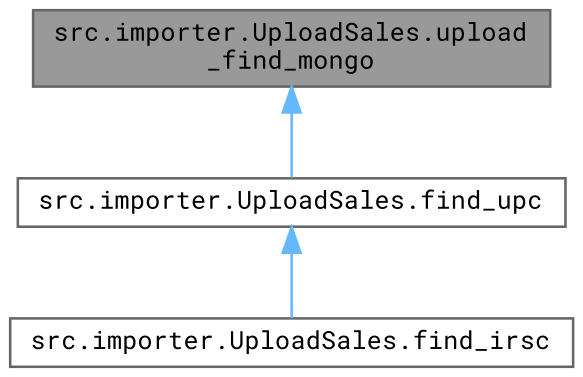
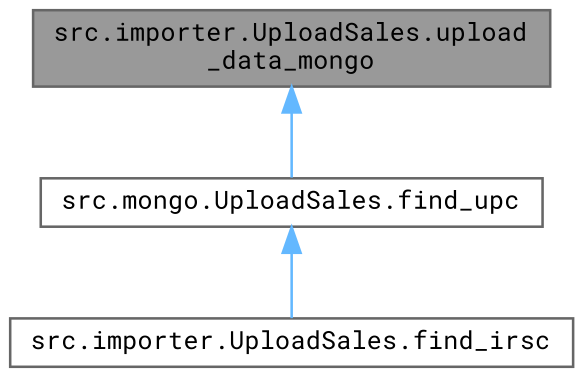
node "src.importer.UploadSales.upload _find_mongo": label "src.importer.UploadSales.upload _find_mongo" -> "src.importer.UploadSales.upload _data_mongo"
node "src.importer.UploadSales.find_upc": label "src.importer.UploadSales.find_upc" -> "src.mongo.UploadSales.find_upc"
